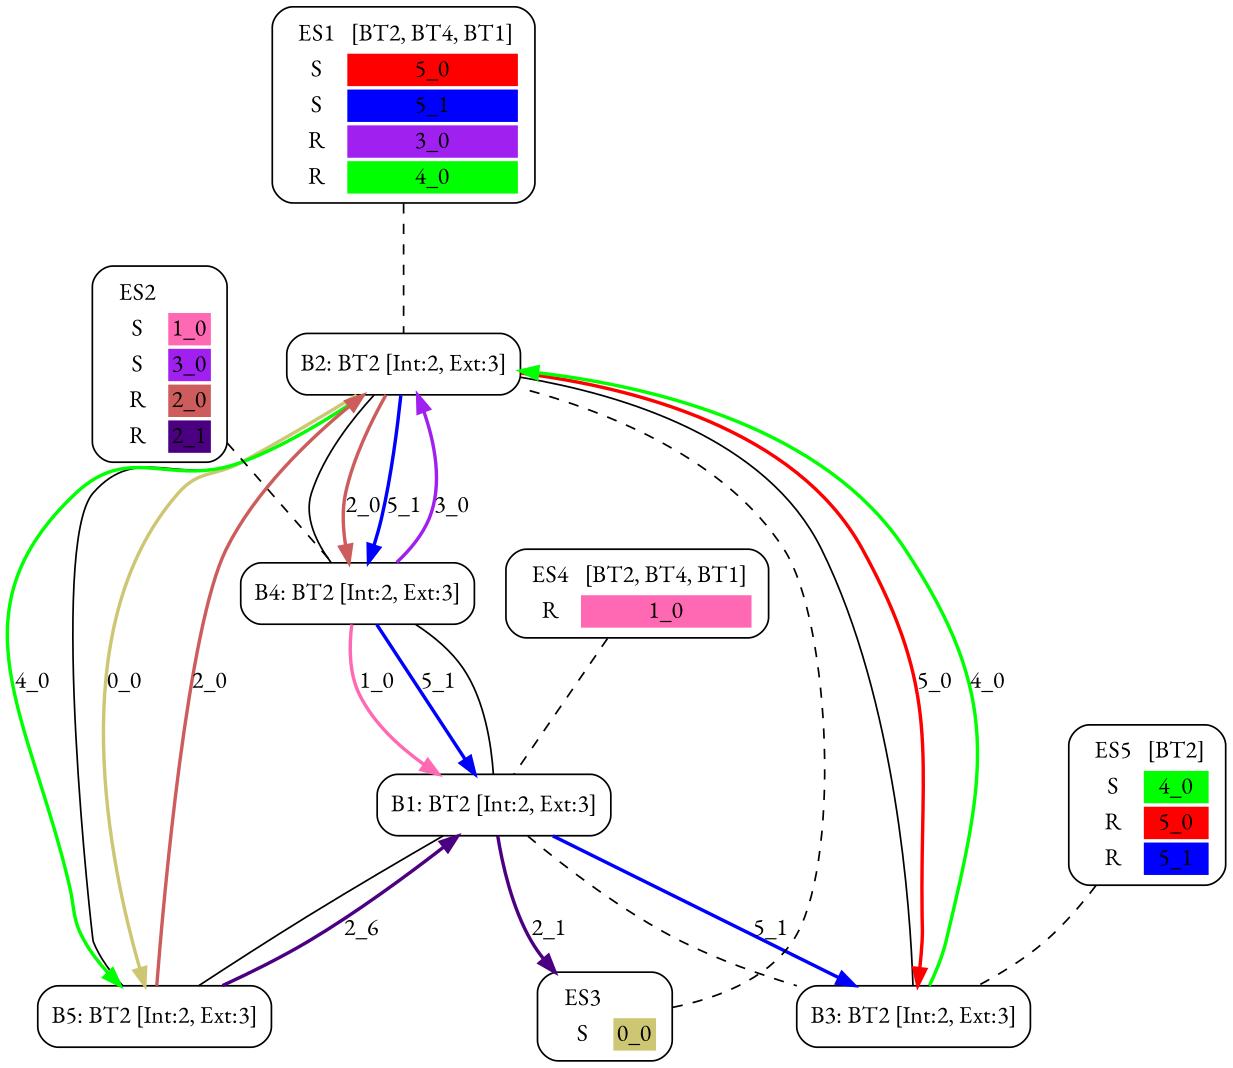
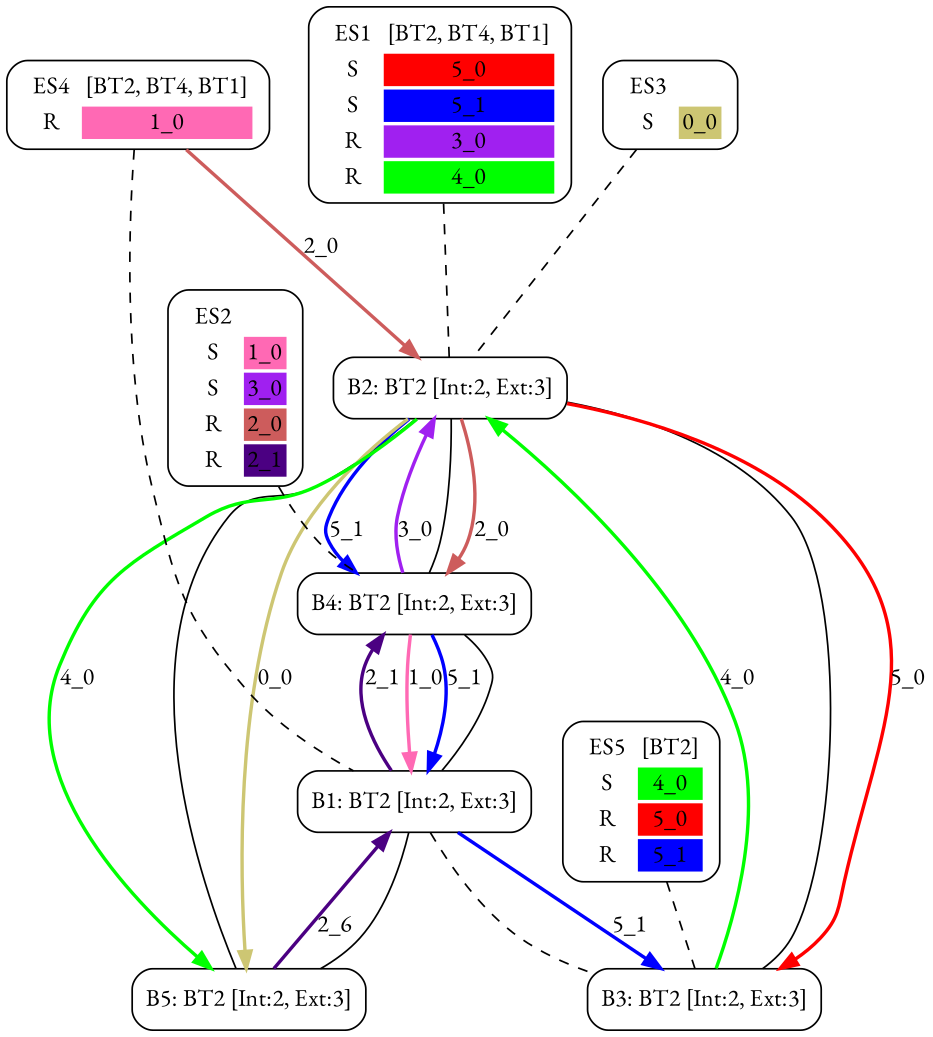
edge "B5: BT2 [Int:2, Ext:3]" -> "B2: BT2 [Int:2, Ext:3]": now "ES4" -> "B2: BT2 [Int:2, Ext:3]"
edge "B1: BT2 [Int:2, Ext:3]" -> "ES3": now "B1: BT2 [Int:2, Ext:3]" -> "B4: BT2 [Int:2, Ext:3]"
